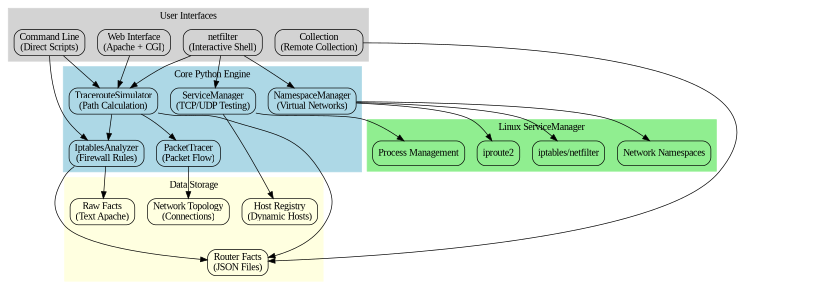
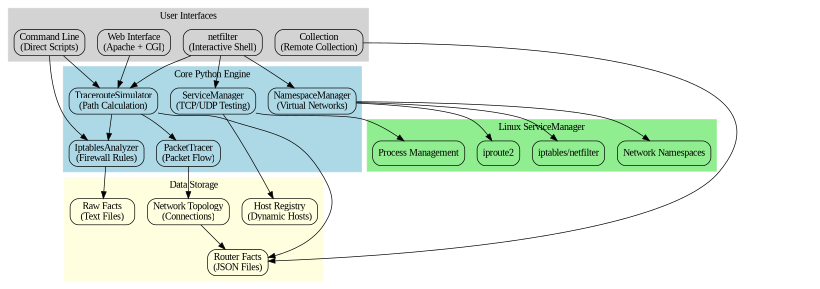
node "Raw Facts (Text Apache)": label "Raw Facts (Text Apache)" -> "Raw Facts (Text Files)"
edge "IptablesAnalyzer (Firewall Rules)" -> "Router Facts (JSON Files)": now "Network Topology (Connections)" -> "Router Facts (JSON Files)"
